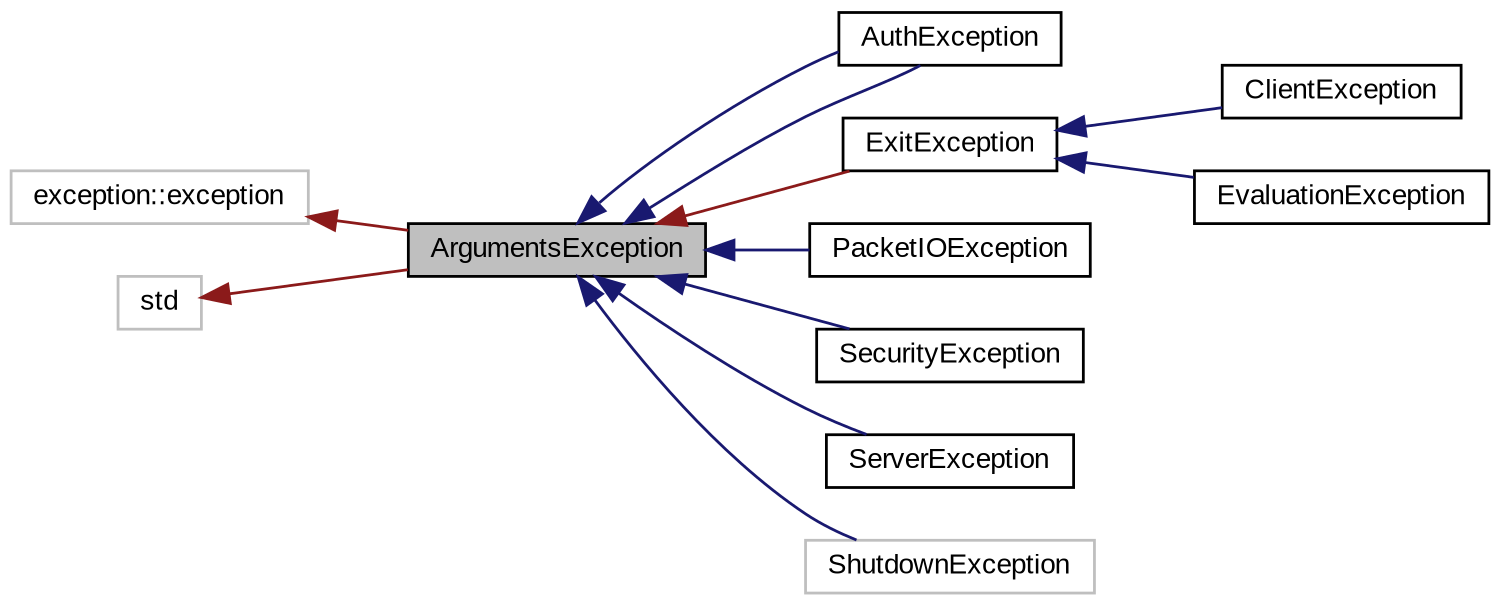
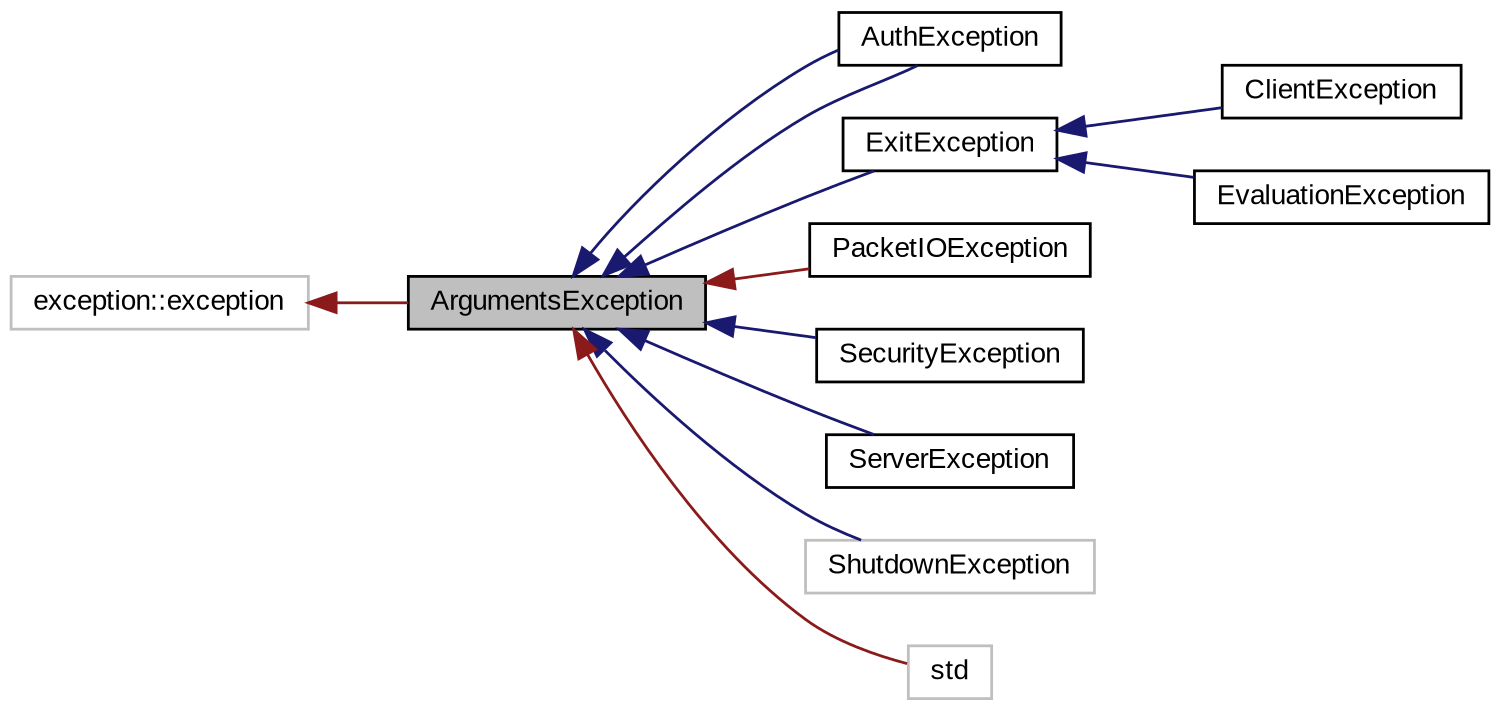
edge "ExitException" -> "ArgumentsException": color firebrick4 -> midnightblue
edge "PacketIOException" -> "ArgumentsException": color midnightblue -> firebrick4
edge "ArgumentsException" -> "std": reversed
